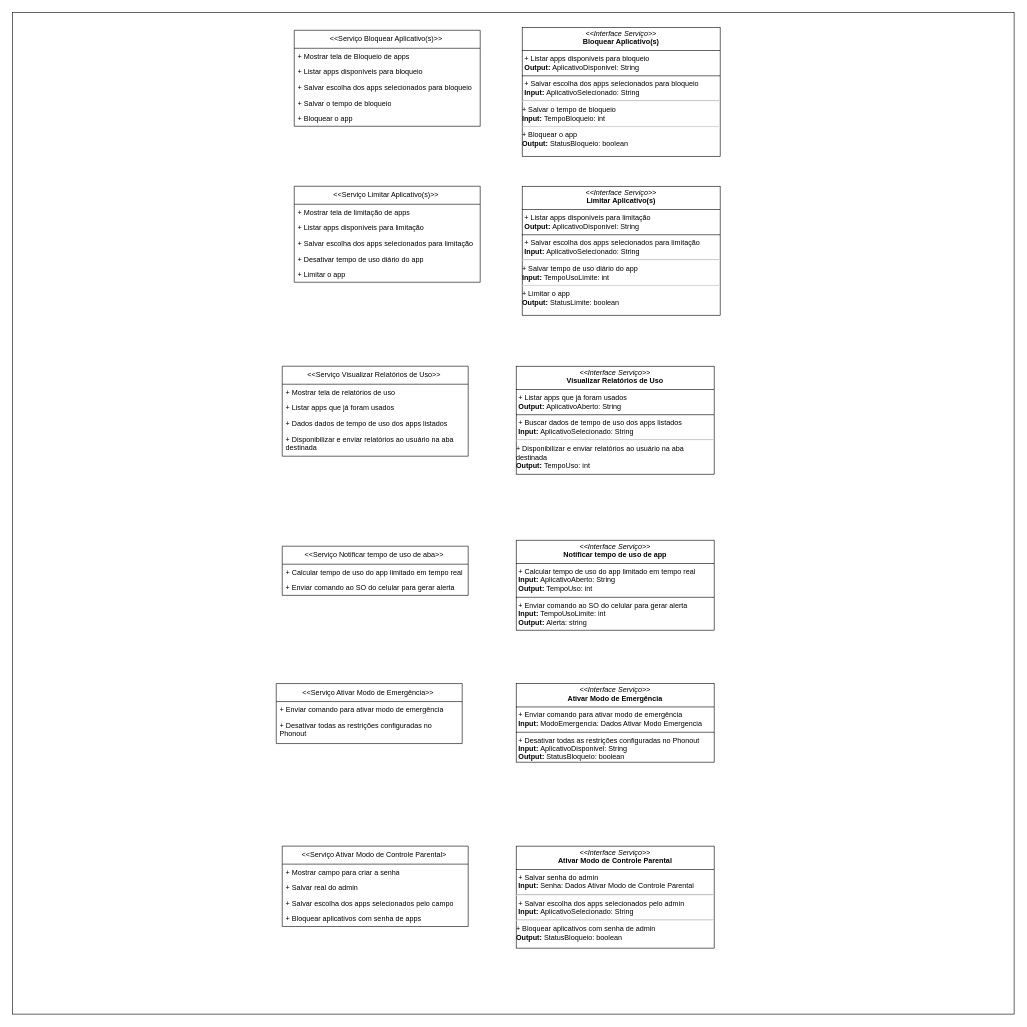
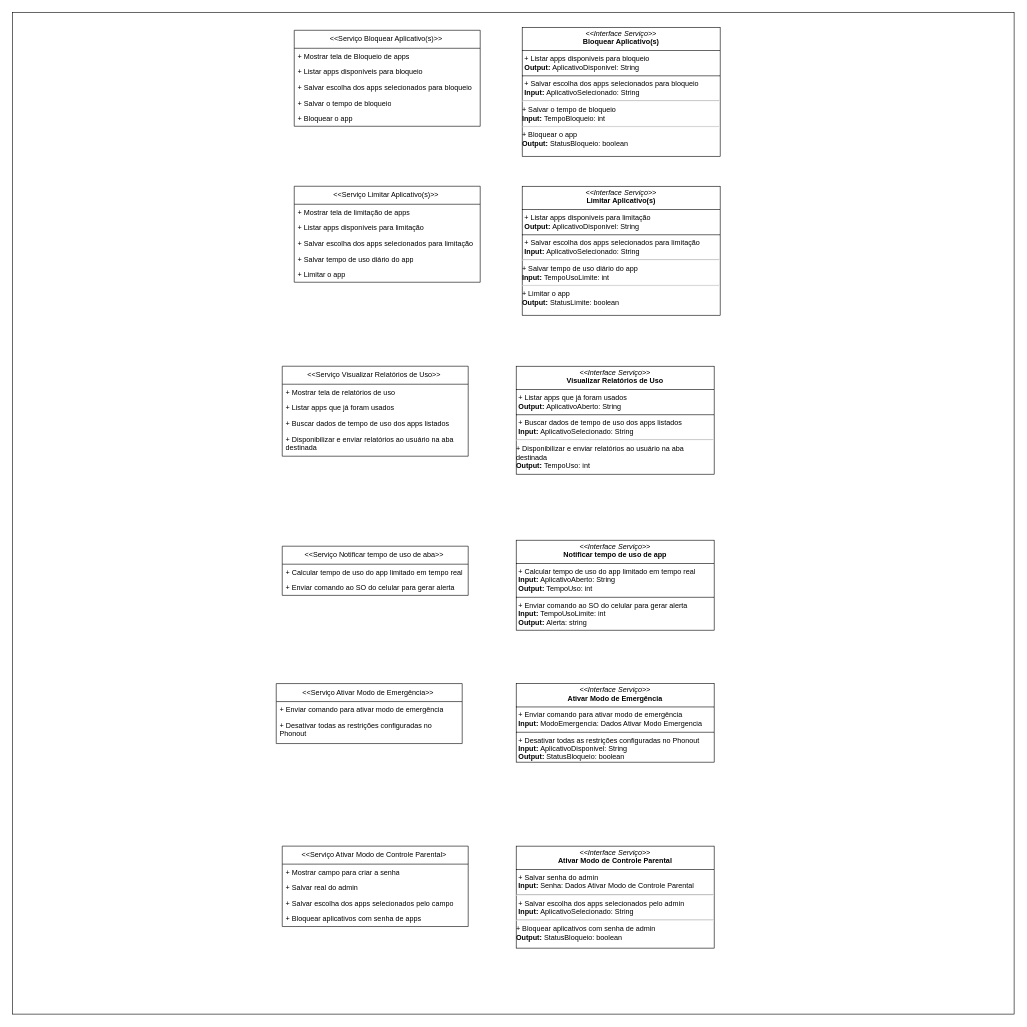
node "+ Desativar tempo de uso diário do app": label "+ Desativar tempo de uso diário do app" -> "+ Salvar tempo de uso diário do app"
node "+ Dados dados de tempo de uso dos apps listados": label "+ Dados dados de tempo de uso dos apps listados" -> "+ Buscar dados de tempo de uso dos apps listados"
